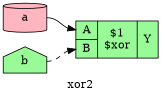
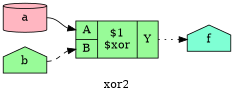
node "f": added
